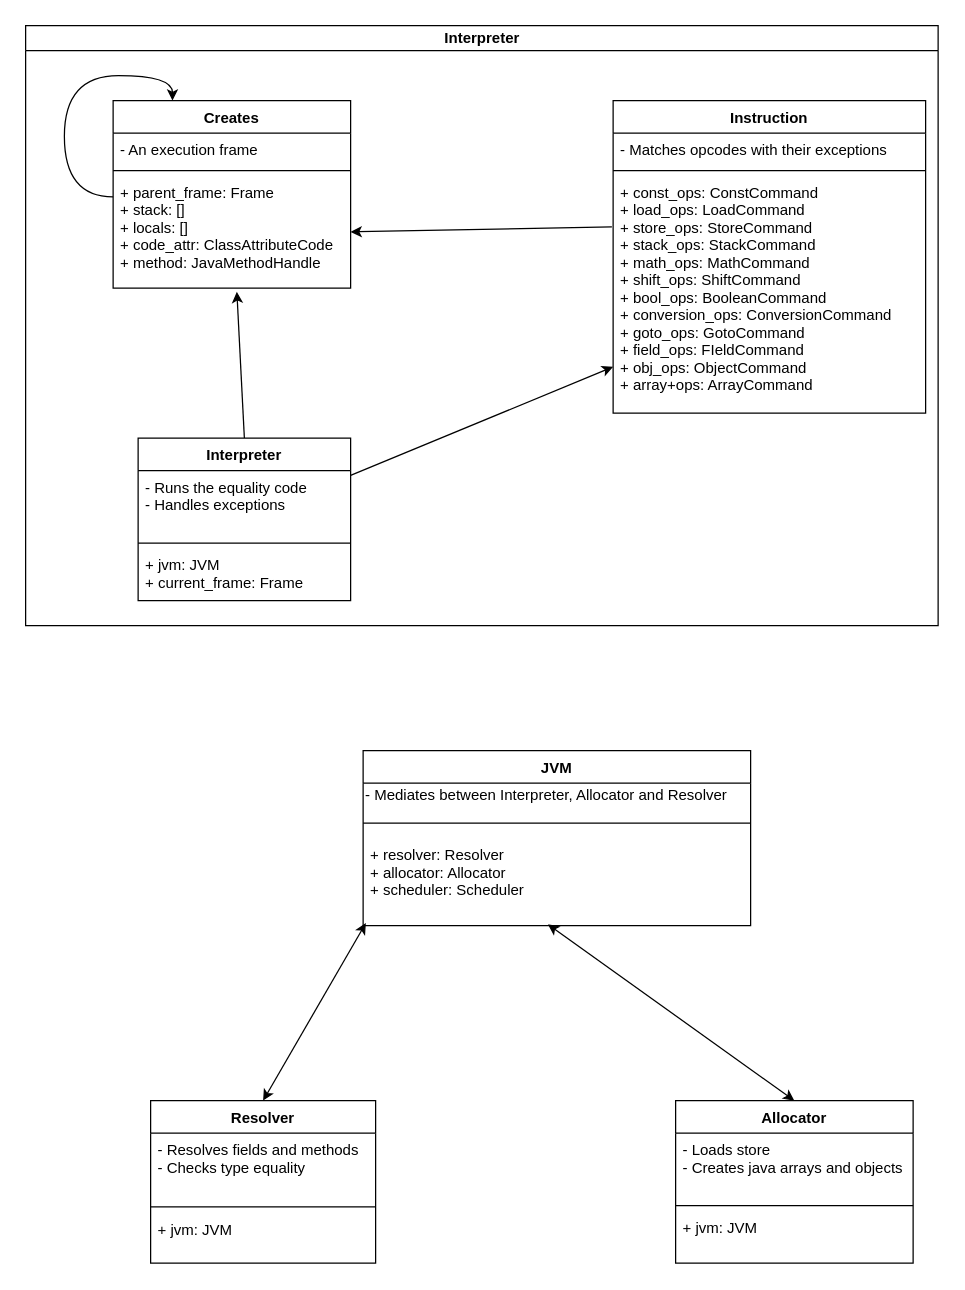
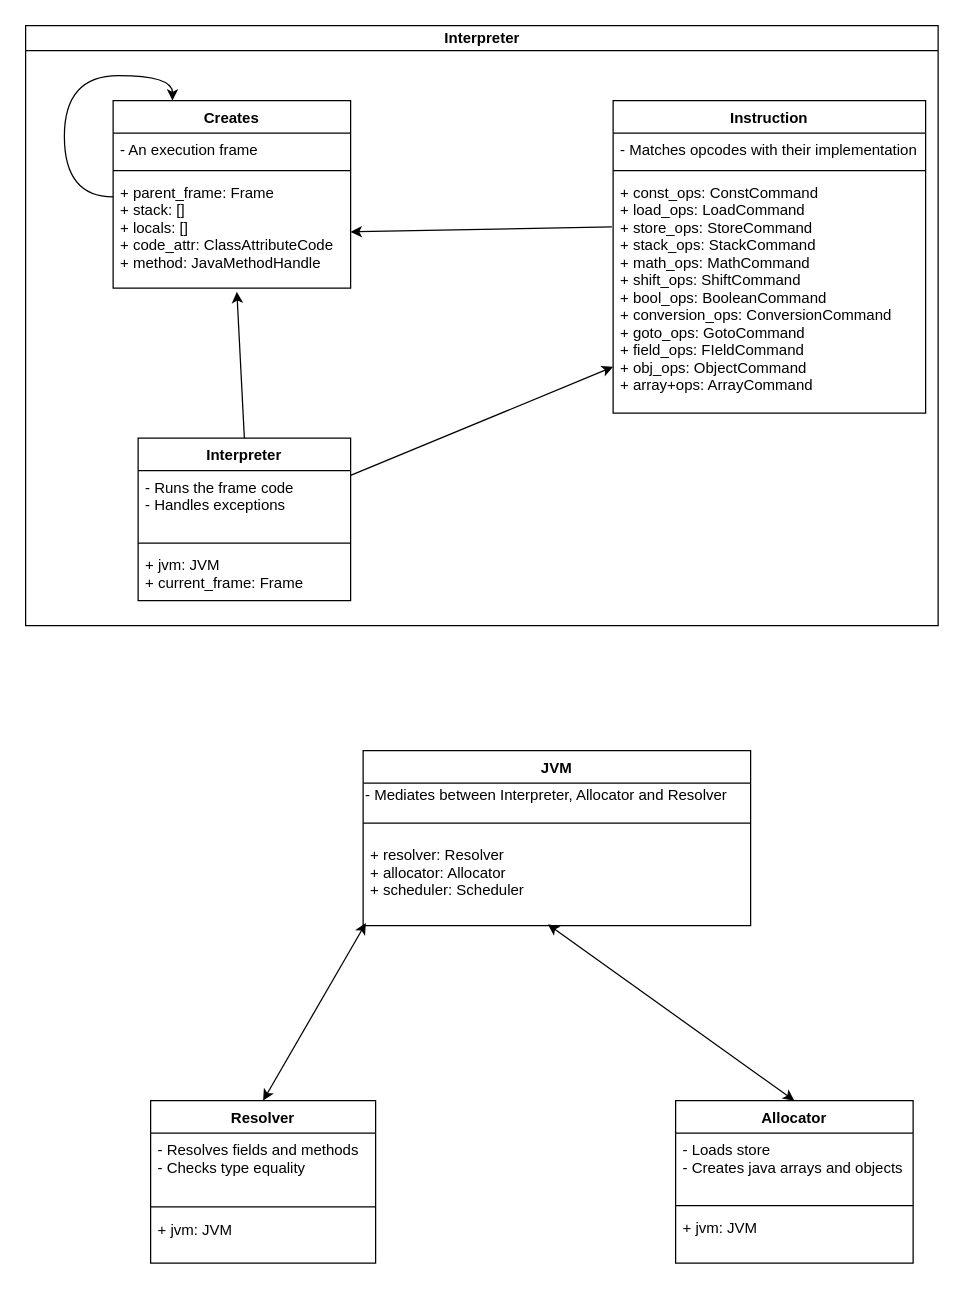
node "- Matches opcodes with their exceptions": label "- Matches opcodes with their exceptions" -> "- Matches opcodes with their implementation"
node "- Runs the equality code - Handles exceptions": label "- Runs the equality code - Handles exceptions" -> "- Runs the frame code - Handles exceptions"
